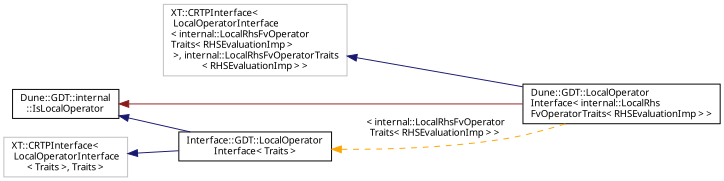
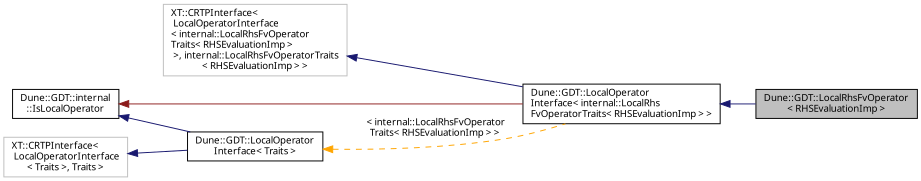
node "Dune::GDT::LocalRhsFvOperator < RHSEvaluationImp >": added
node "Interface::GDT::LocalOperator Interface< Traits >": label "Interface::GDT::LocalOperator Interface< Traits >" -> "Dune::GDT::LocalOperator Interface< Traits >"
